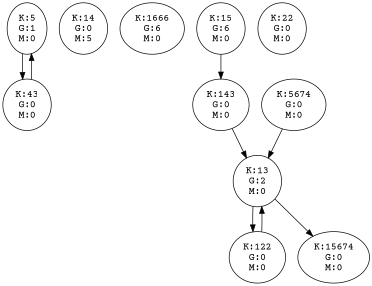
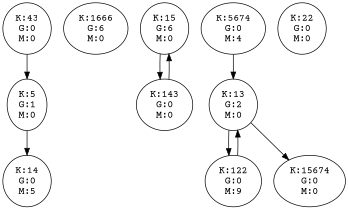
edge "K:5 G:1 M:0" -> "K:43 G:0 M:0": now "K:5 G:1 M:0" -> "K:14 G:0 M:5"
node "K:5674 G:0 M:0": label "K:5674 G:0 M:0" -> "K:5674 G:0 M:4"
edge "K:143 G:0 M:0" -> "K:13 G:2 M:0": now "K:143 G:0 M:0" -> "K:15 G:6 M:0"
node "K:122 G:0 M:0": label "K:122 G:0 M:0" -> "K:122 G:0 M:9"
